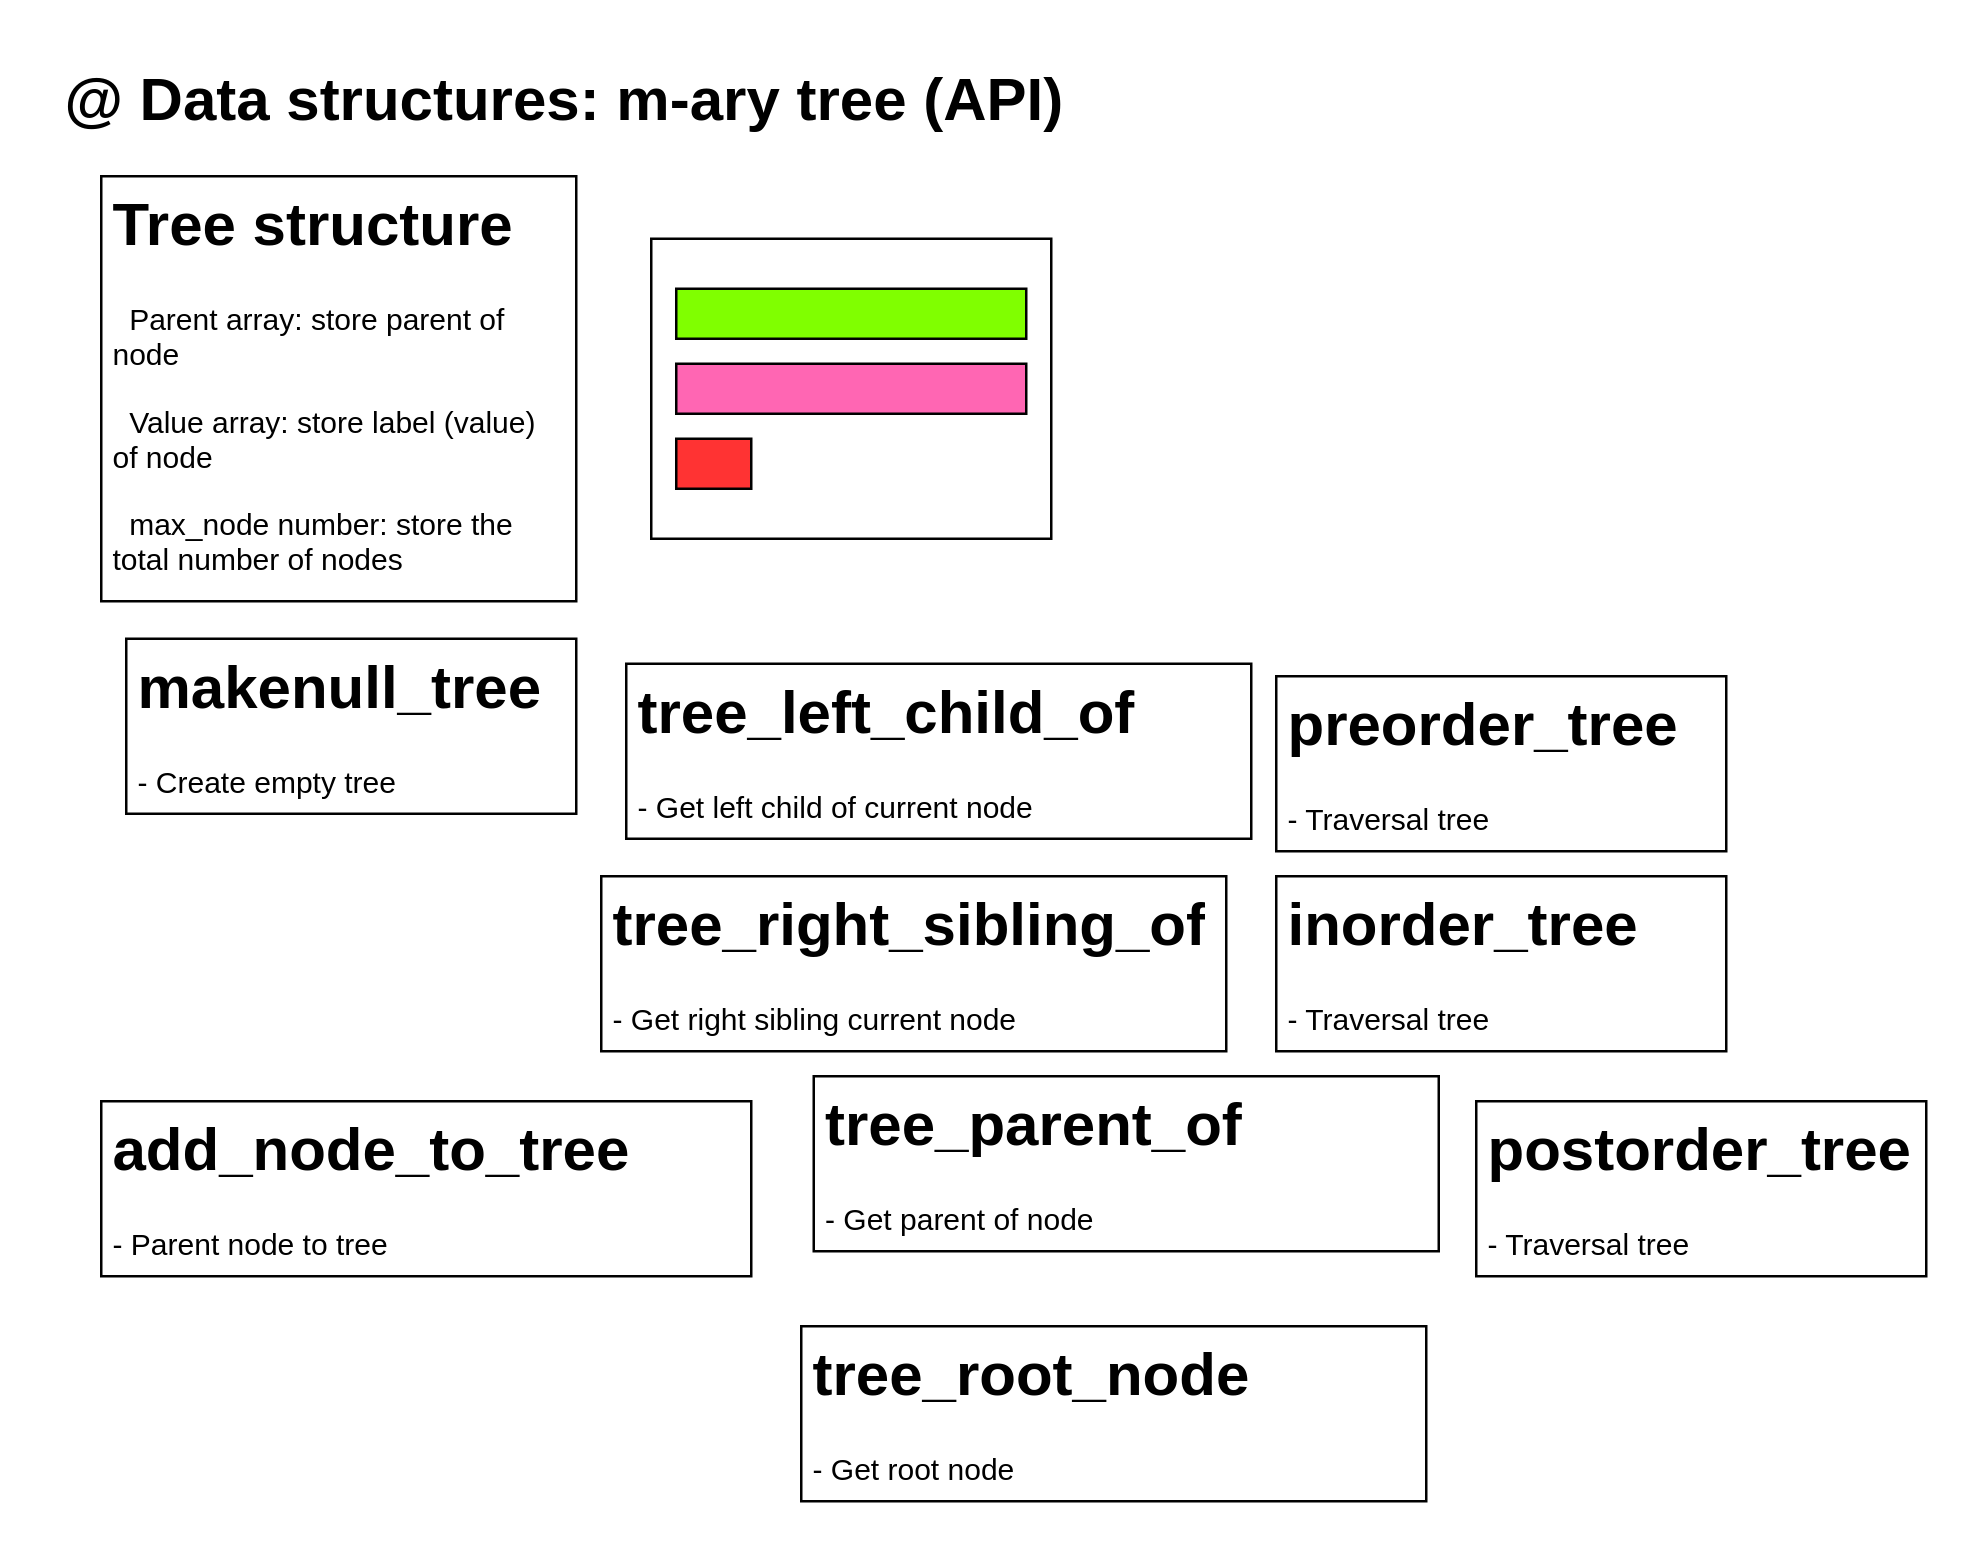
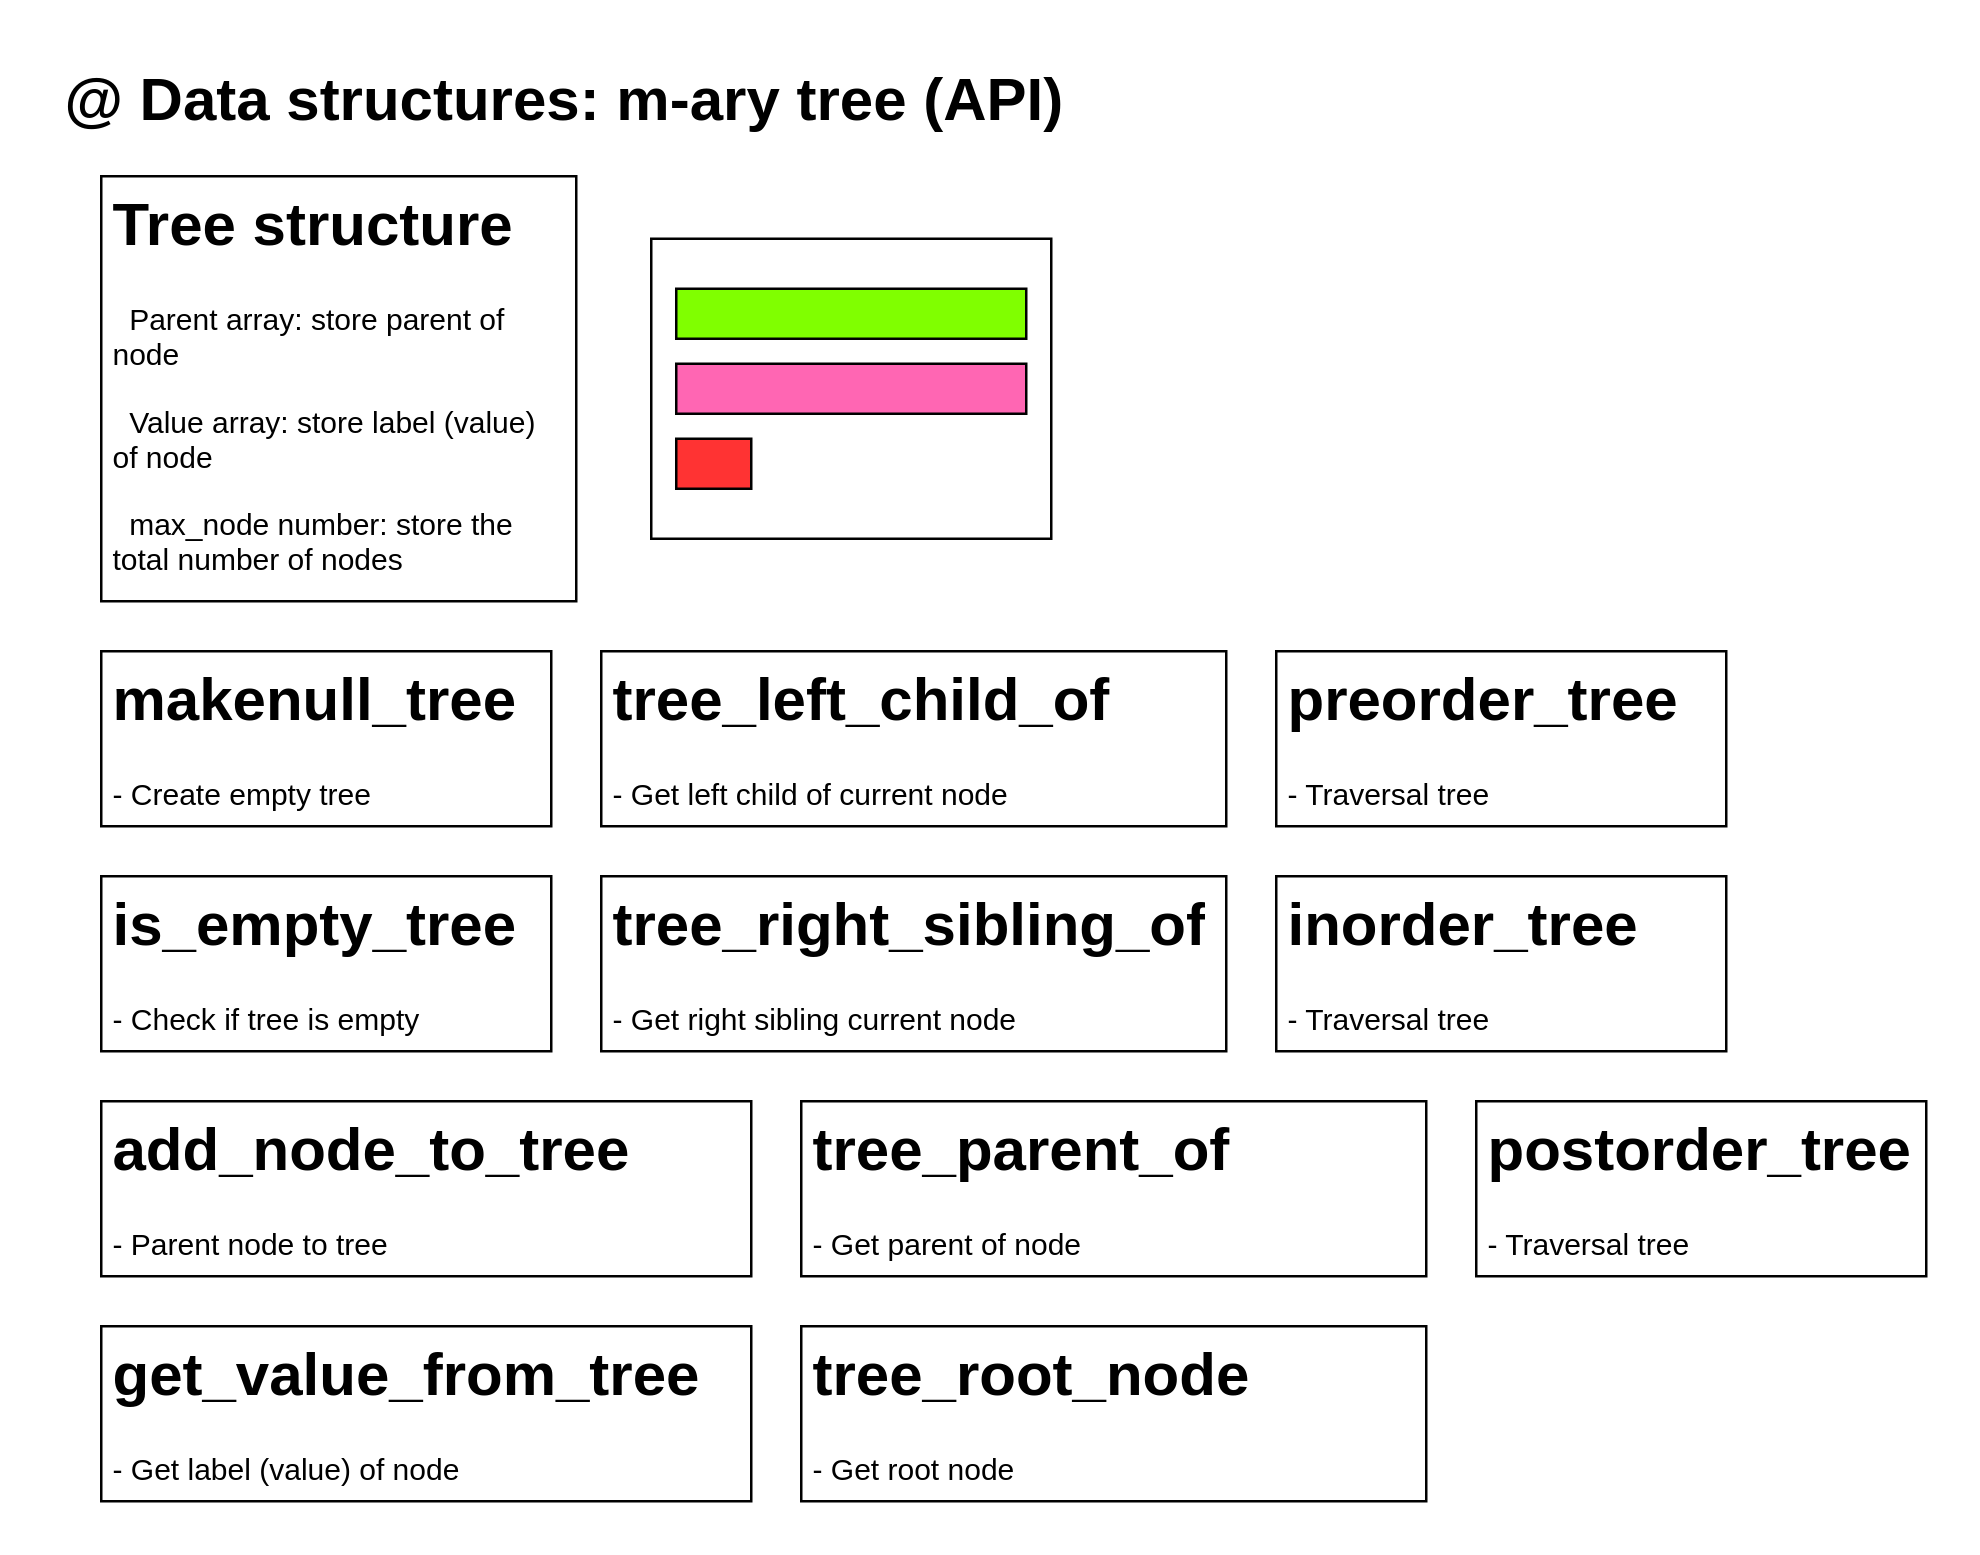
node "makenull_tree- Create empty tree": moved (351, 726) -> (326, 739)
node "tree_left_child_of- Get left child of current node": moved (939, 751) -> (914, 739)
node "preorder_tree- Traversal tree": moved (1501, 764) -> (1501, 739)
node "is_empty_tree- Check if tree is empty": added
node "tree_parent_of- Get parent of node": moved (1126, 1164) -> (1114, 1189)
node "get_value_from_tree- Get label (value) of node": added
